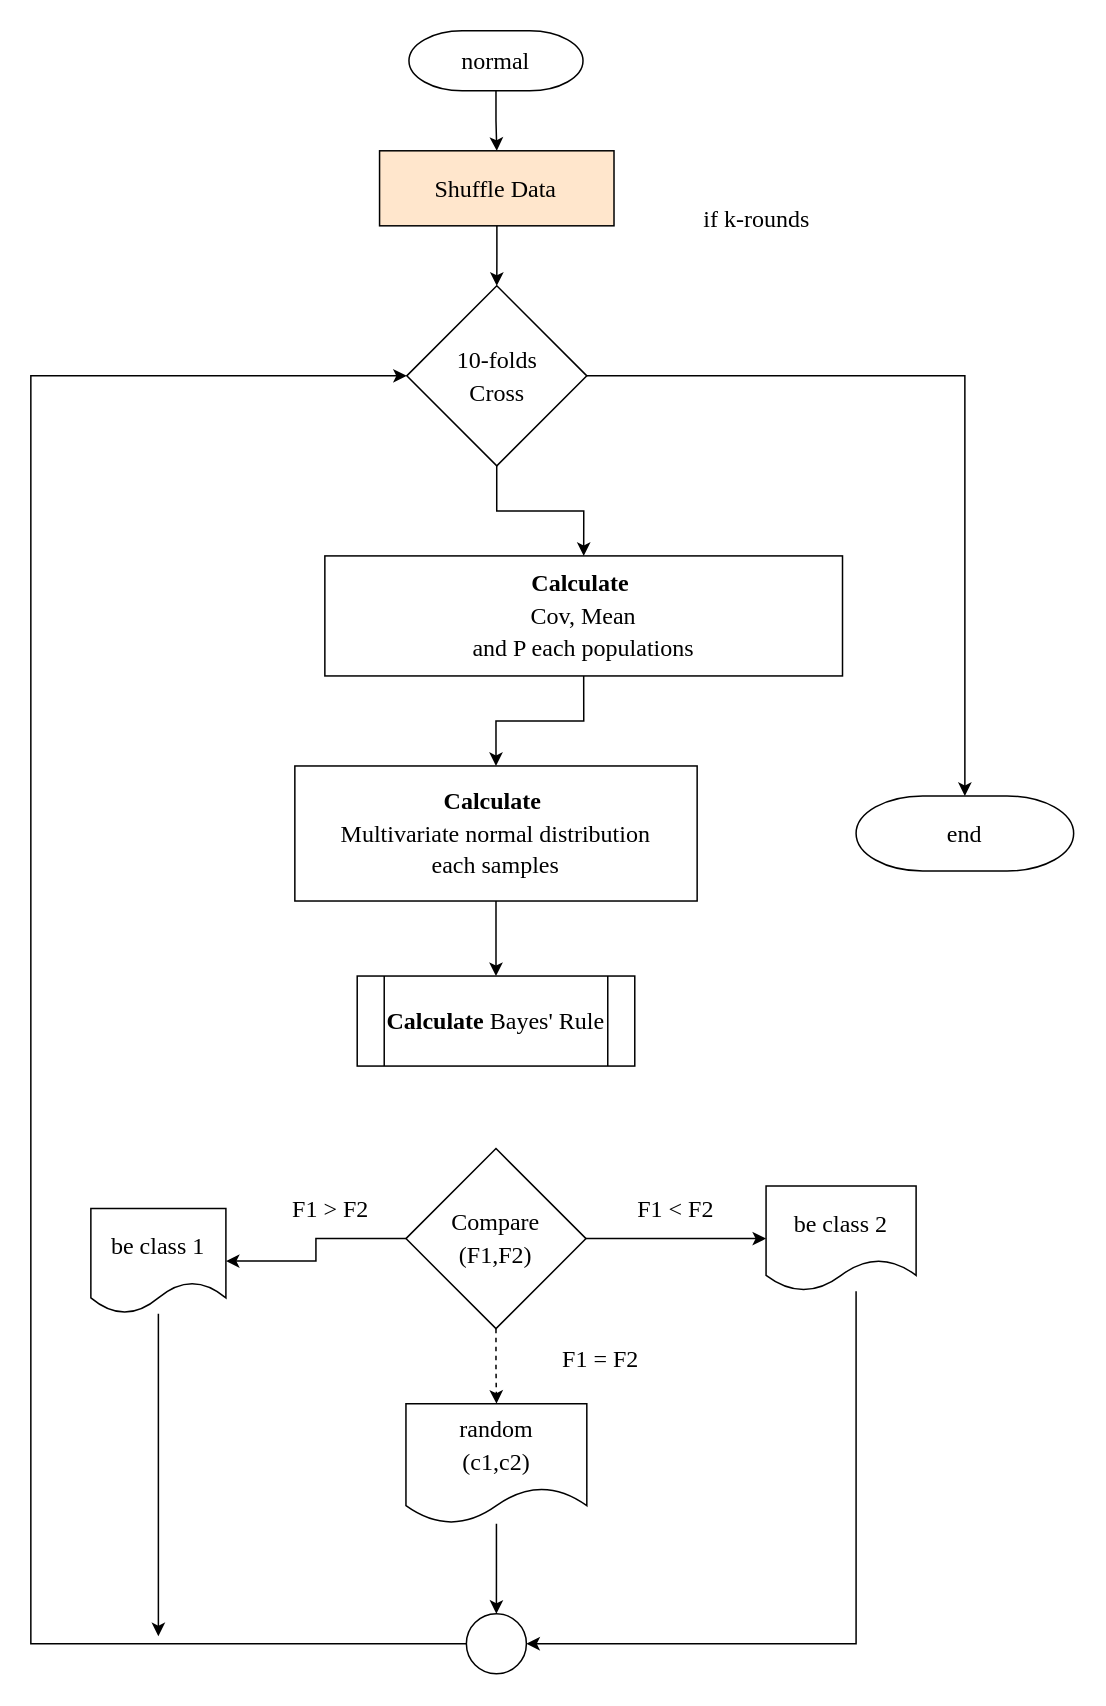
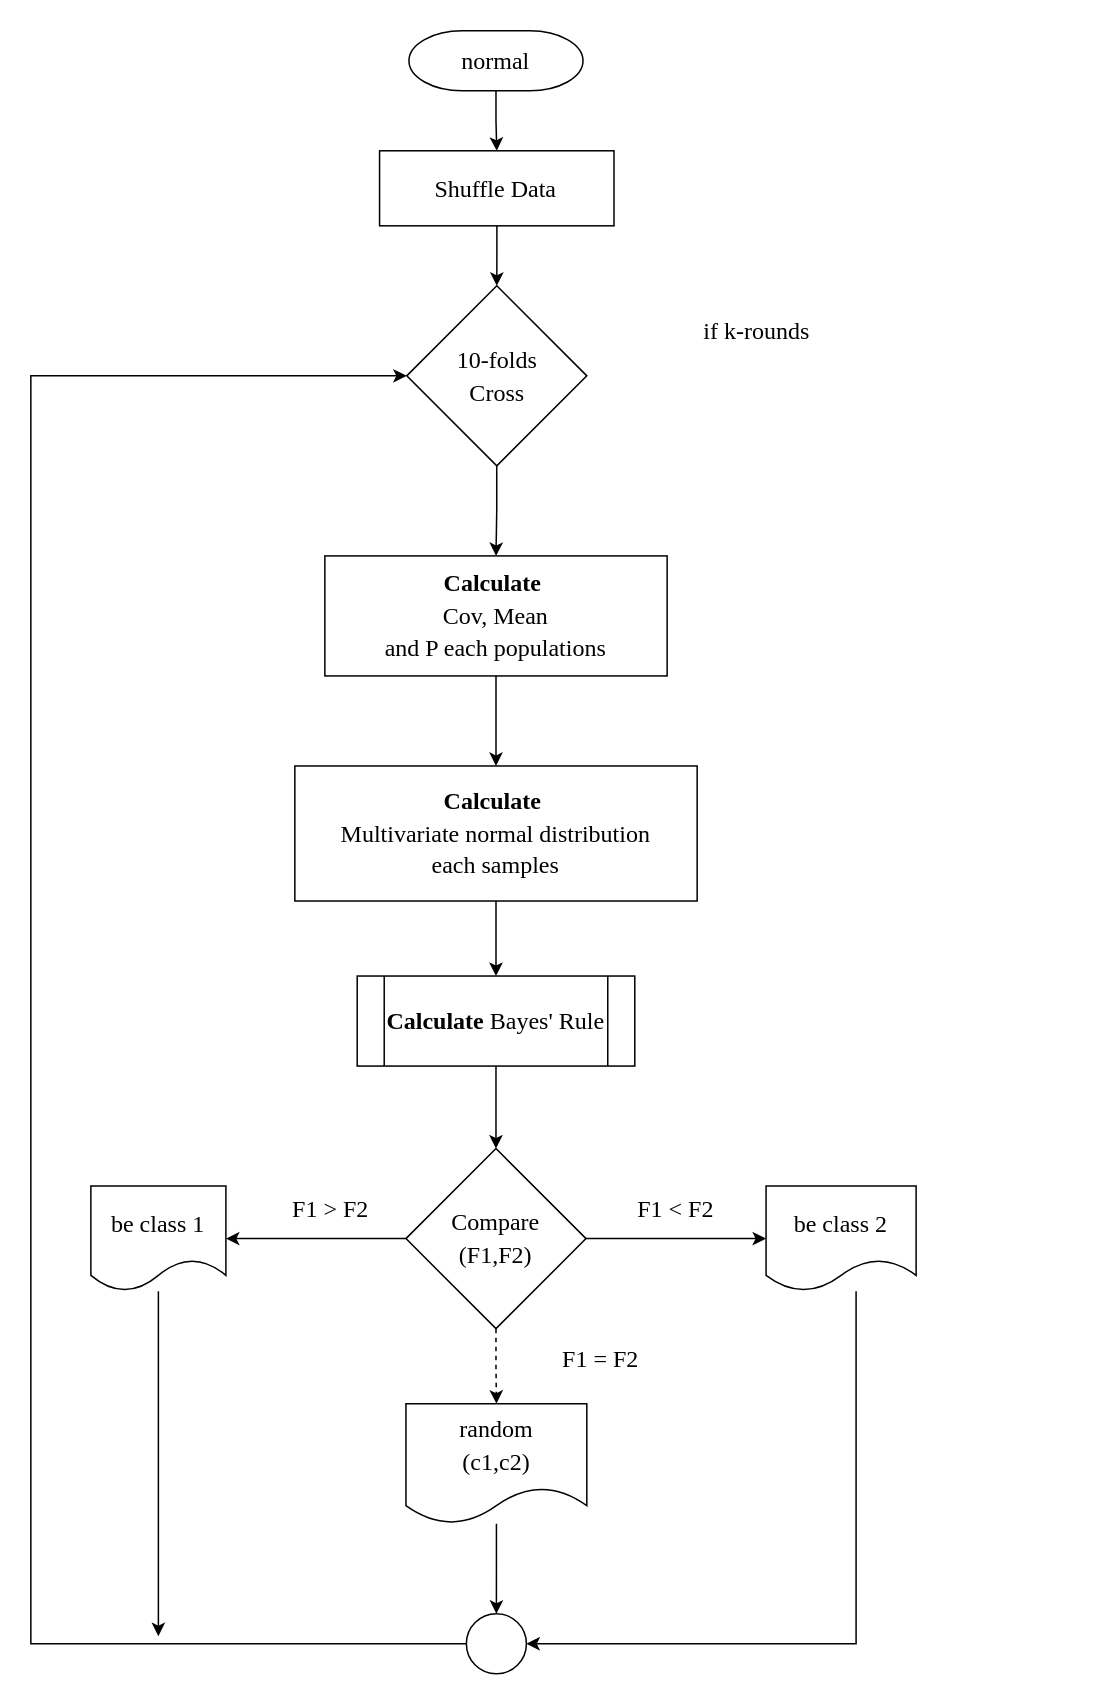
node "Shuffle Data": fillcolor #ffe6cc -> #ffffff
node "if k-rounds": moved (757, 218) -> (757, 331)
edge "10-folds Cross" -> "end": removed
node "Calculate Cov, Mean and P each populations": size 518x120 -> 342x120
node "end": removed
edge "Calculate Bayes' Rule" -> "Compare (F1,F2)": added
node "be class 1": moved (158, 1261) -> (158, 1238)
